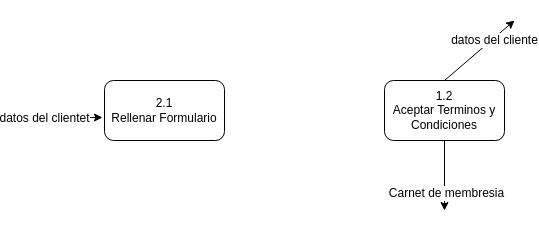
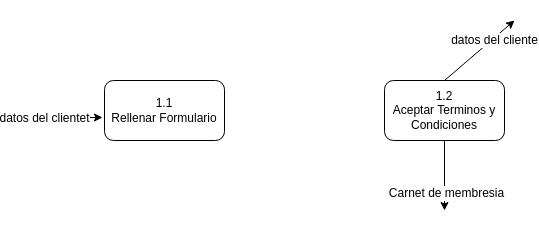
node "2.1 Rellenar Formulario": label "2.1 Rellenar Formulario" -> "1.1 Rellenar Formulario"
